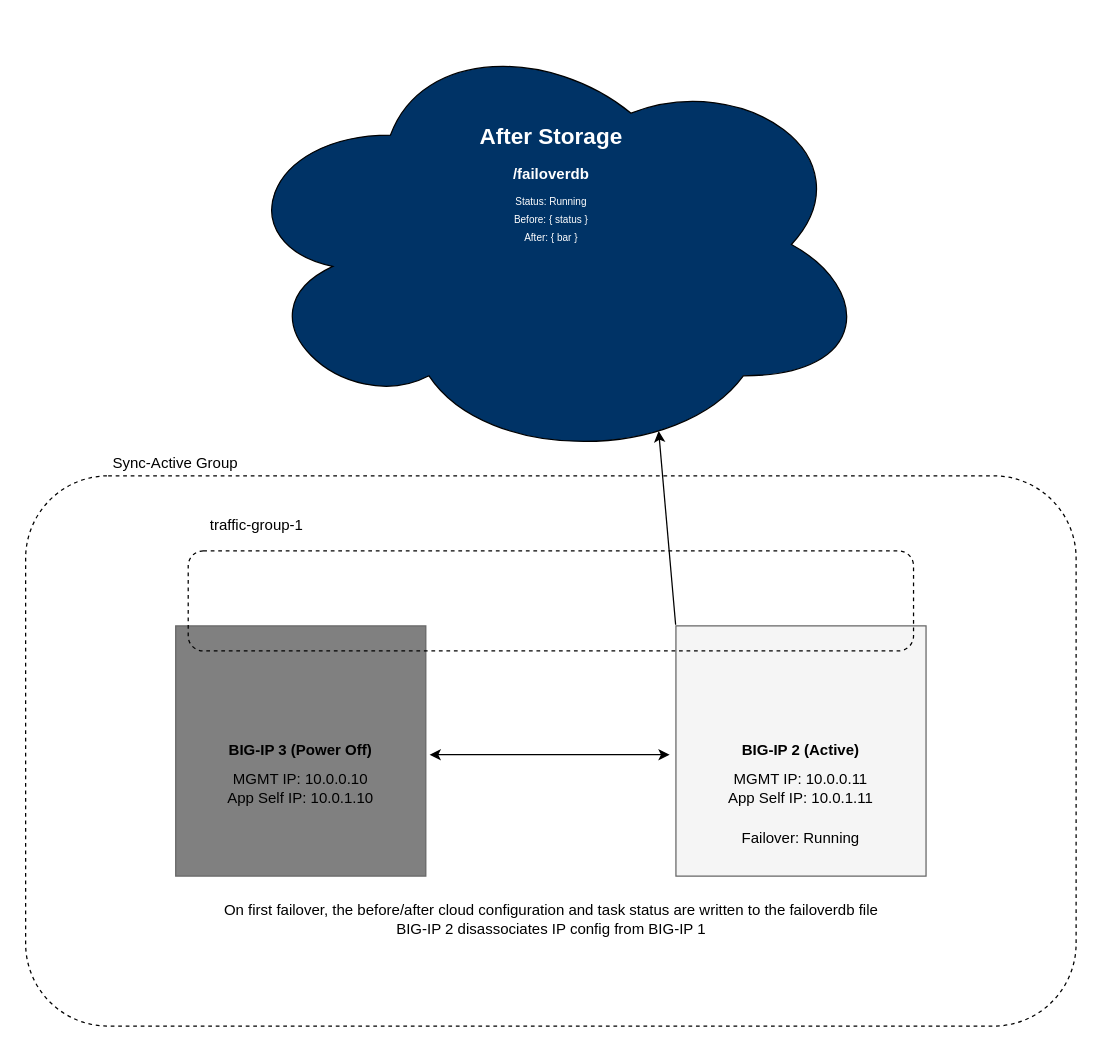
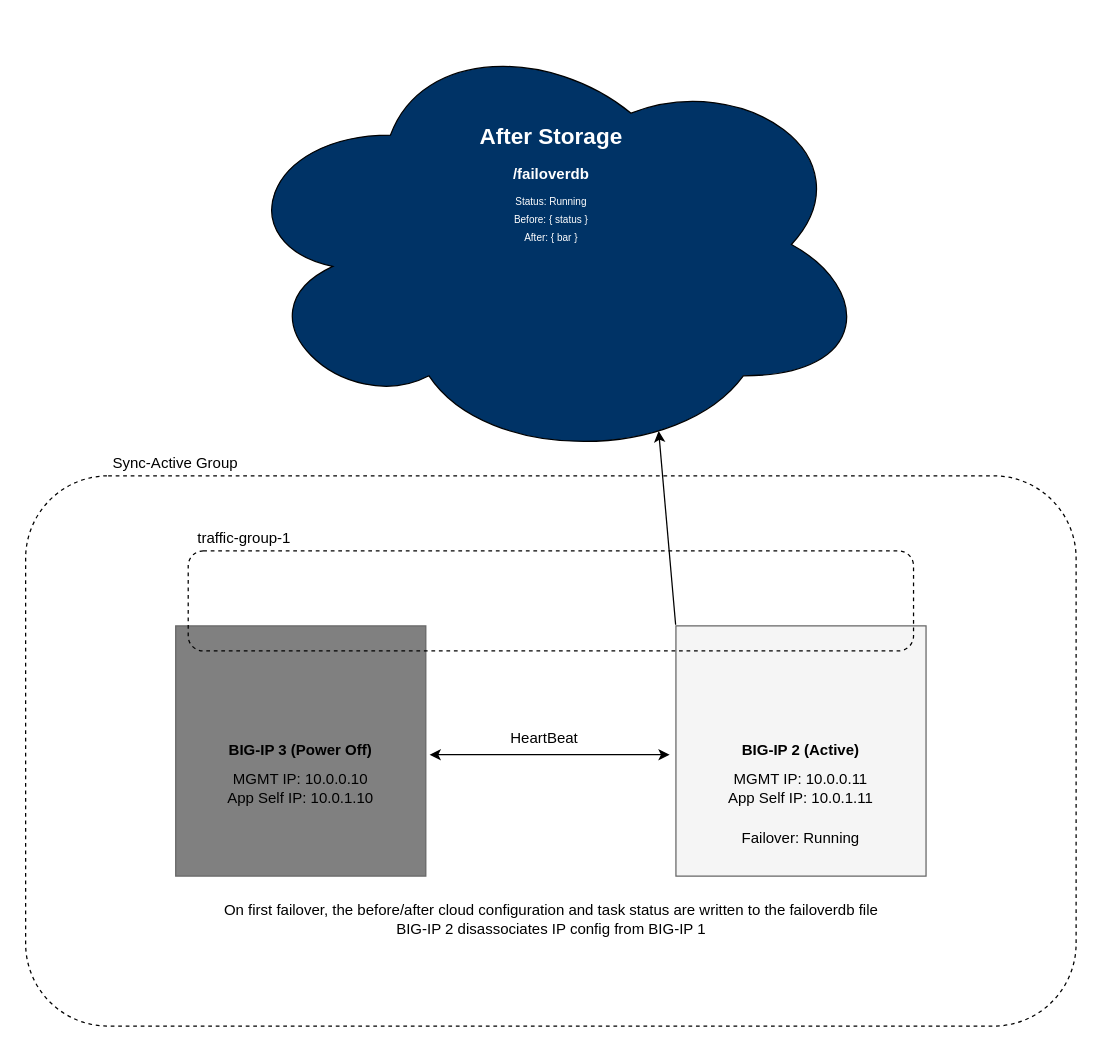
node "traffic-group-1": moved (257, 526) -> (244, 538)
node "HeartBeat": added
